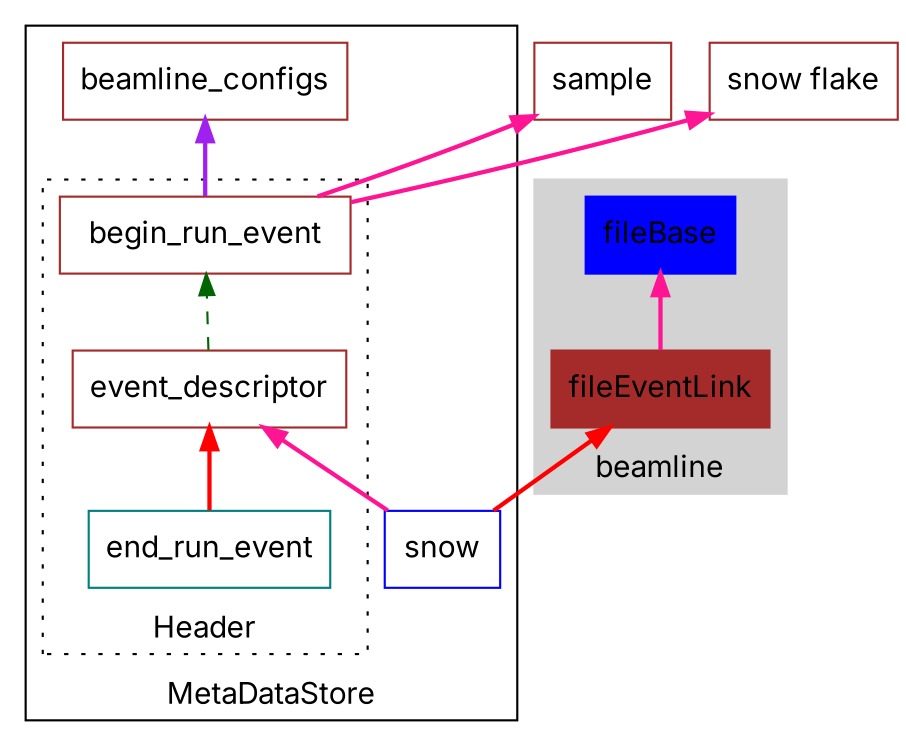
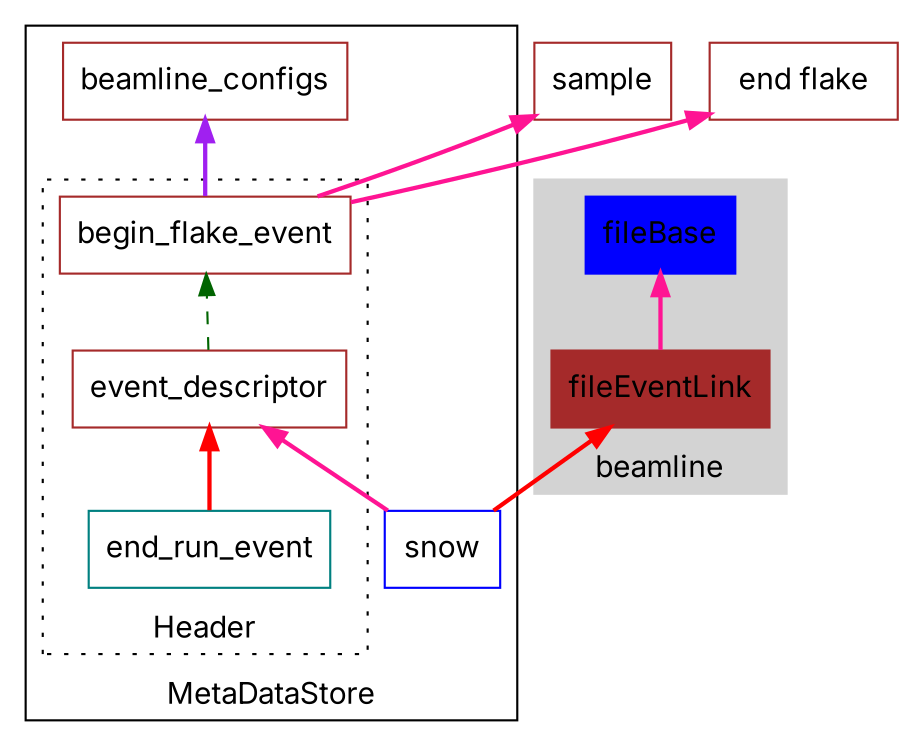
node "snow flake": label "snow flake" -> "end flake"
node "begin_run_event": label "begin_run_event" -> "begin_flake_event"
